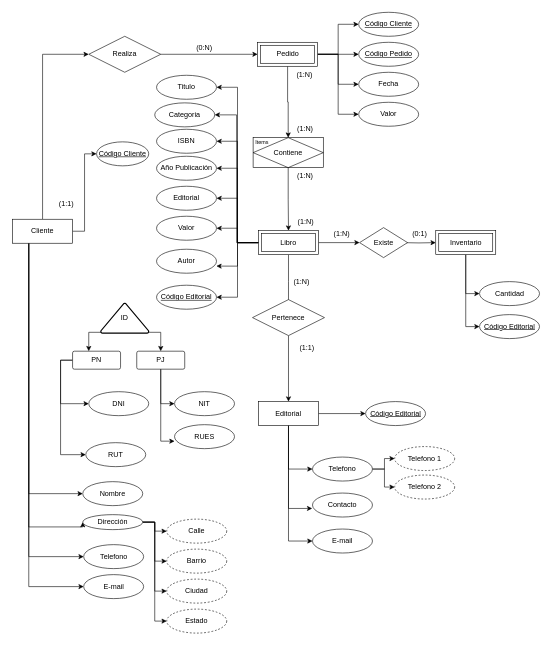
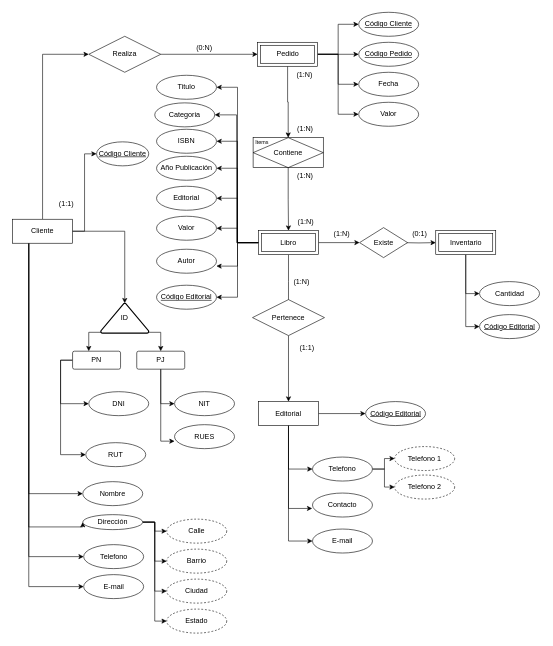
edge "Cliente" -> "ID": added
